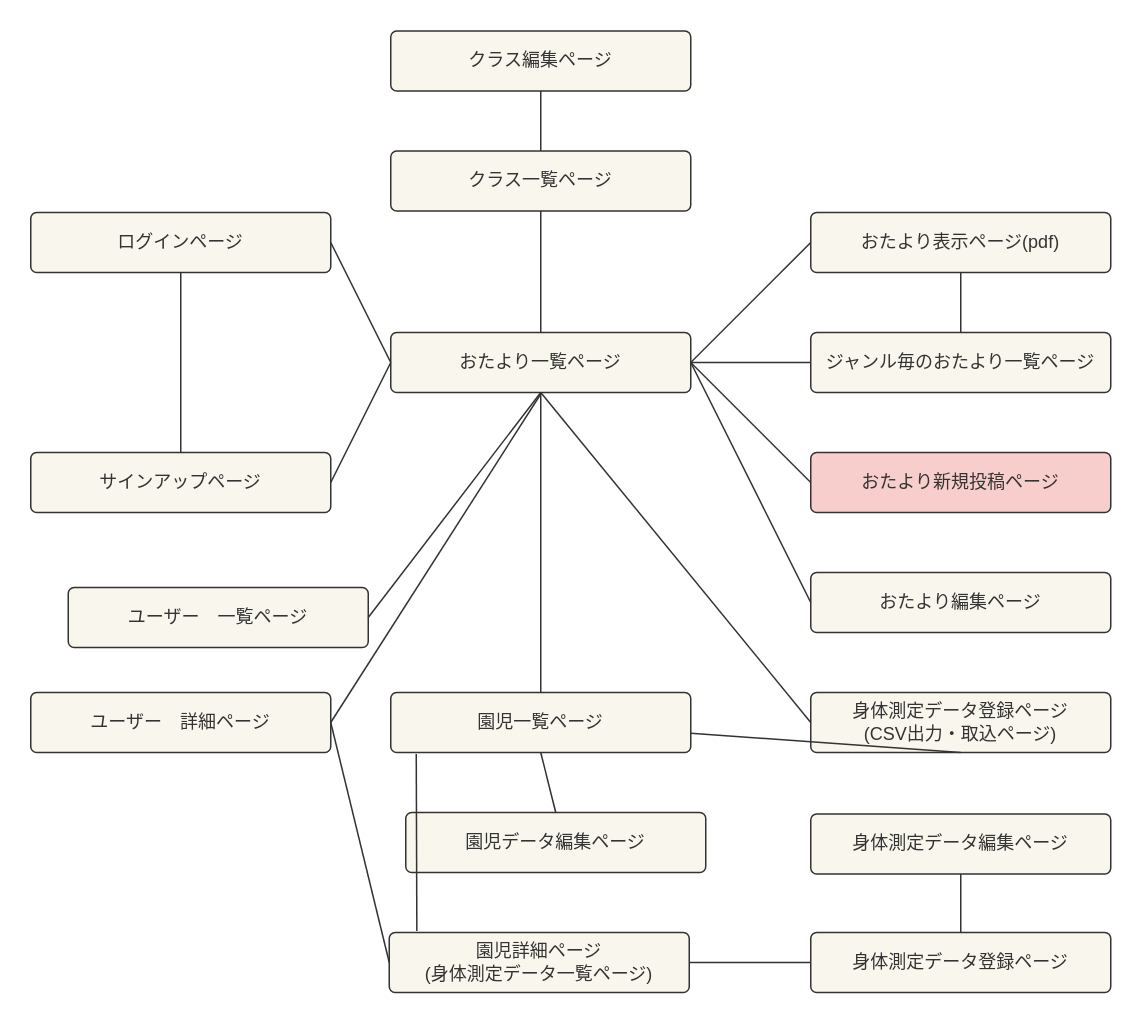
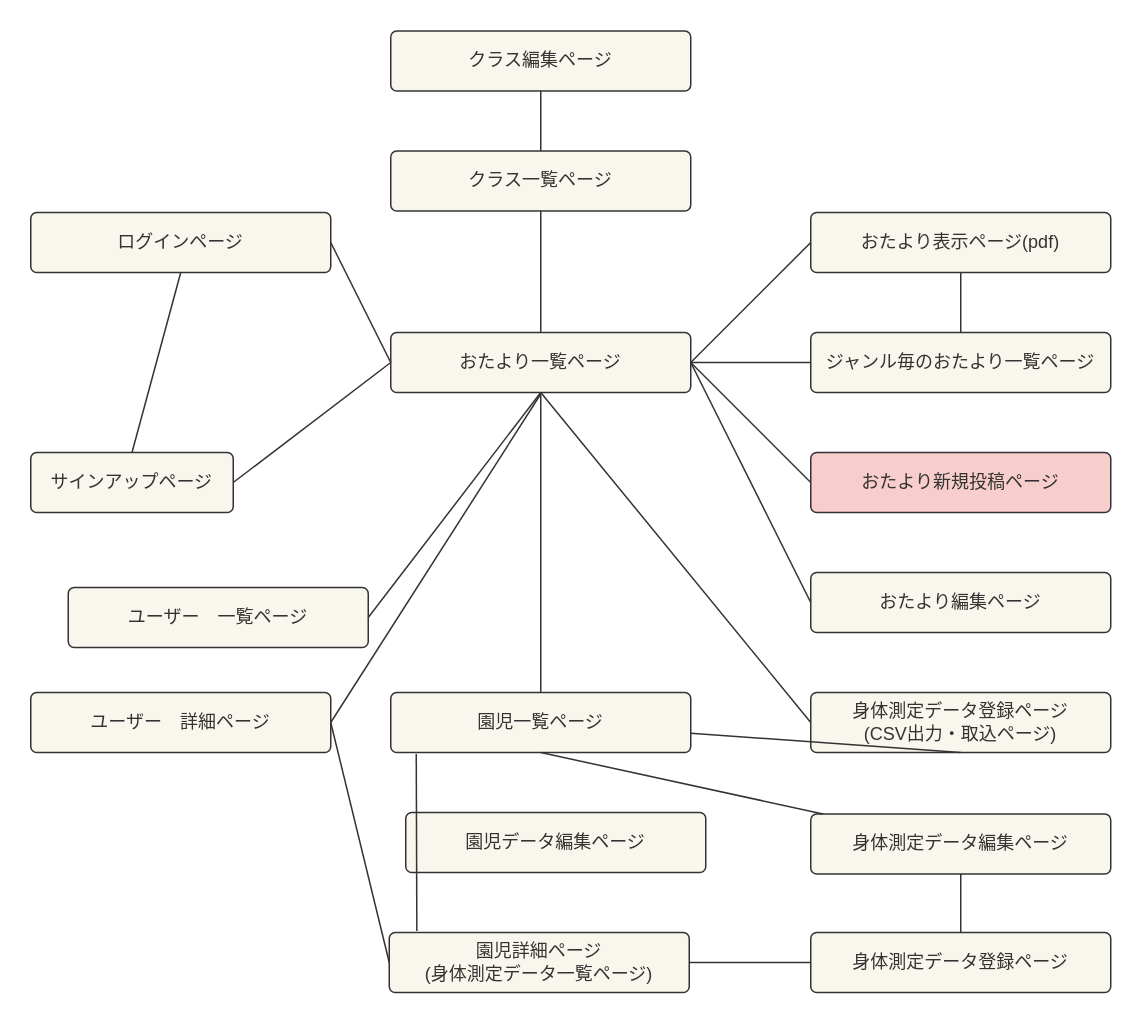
node "サインアップページ": size 300x60 -> 203x60
edge "園児一覧ページ" -- "園児データ編集ページ": now "園児一覧ページ" -- "身体測定データ編集ページ"
